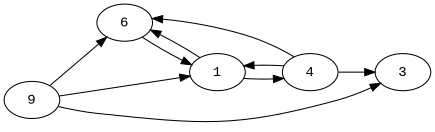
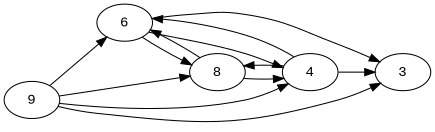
edge "6" -> "3": added
edge "6" -> "4": added
node "1": label "1" -> "8"
edge "9" -> "4": added
